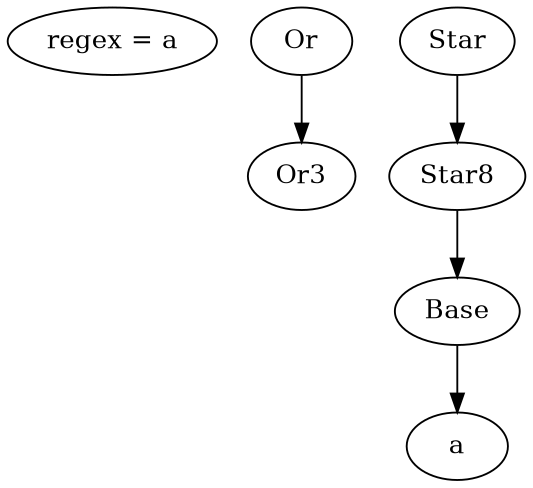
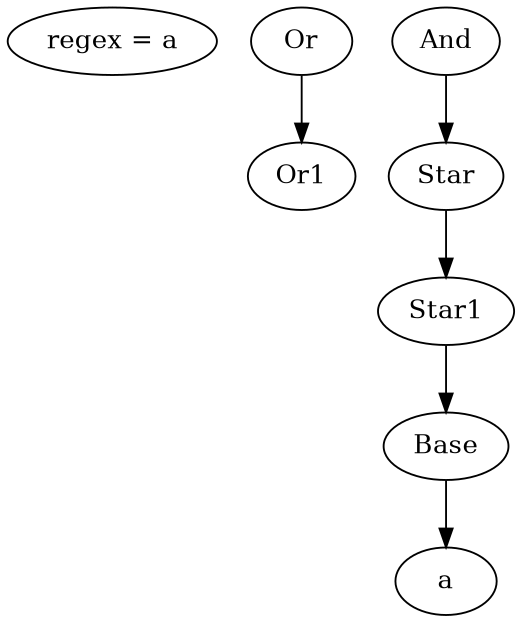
node "And": added
node "Or3": label "Or3" -> "Or1"
node "Star8": label "Star8" -> "Star1"
